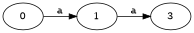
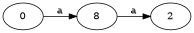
node "1": label "1" -> "8"
node "3": label "3" -> "2"
